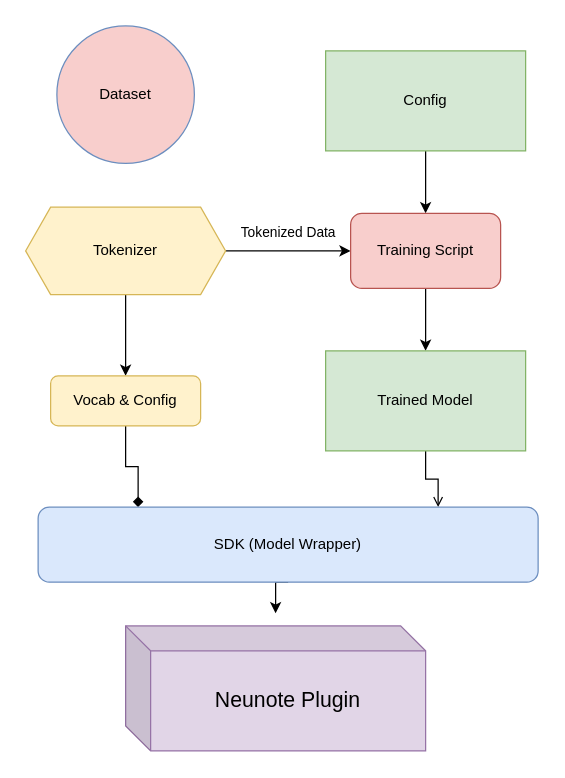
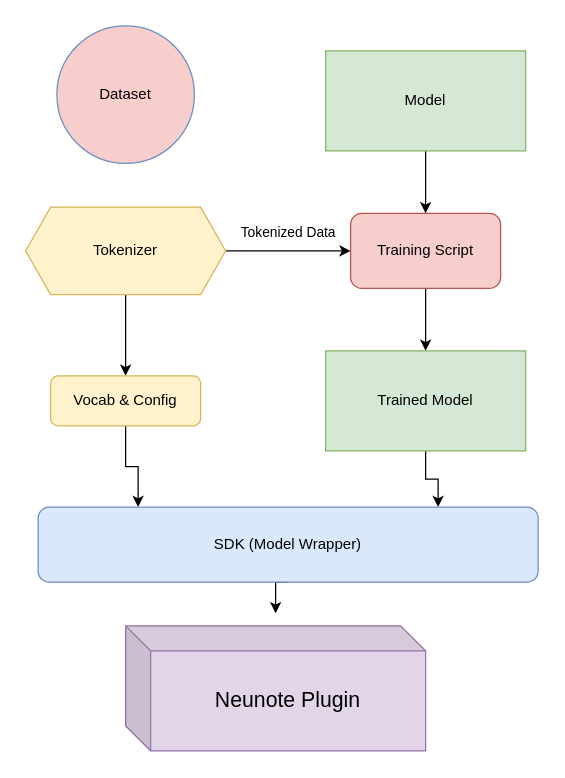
node "Config": label "Config" -> "Model"
edge "Vocab & Config" -> "SDK (Model Wrapper)": arrowhead diamond -> classic
edge "Trained Model" -> "SDK (Model Wrapper)": arrowhead open -> classic
